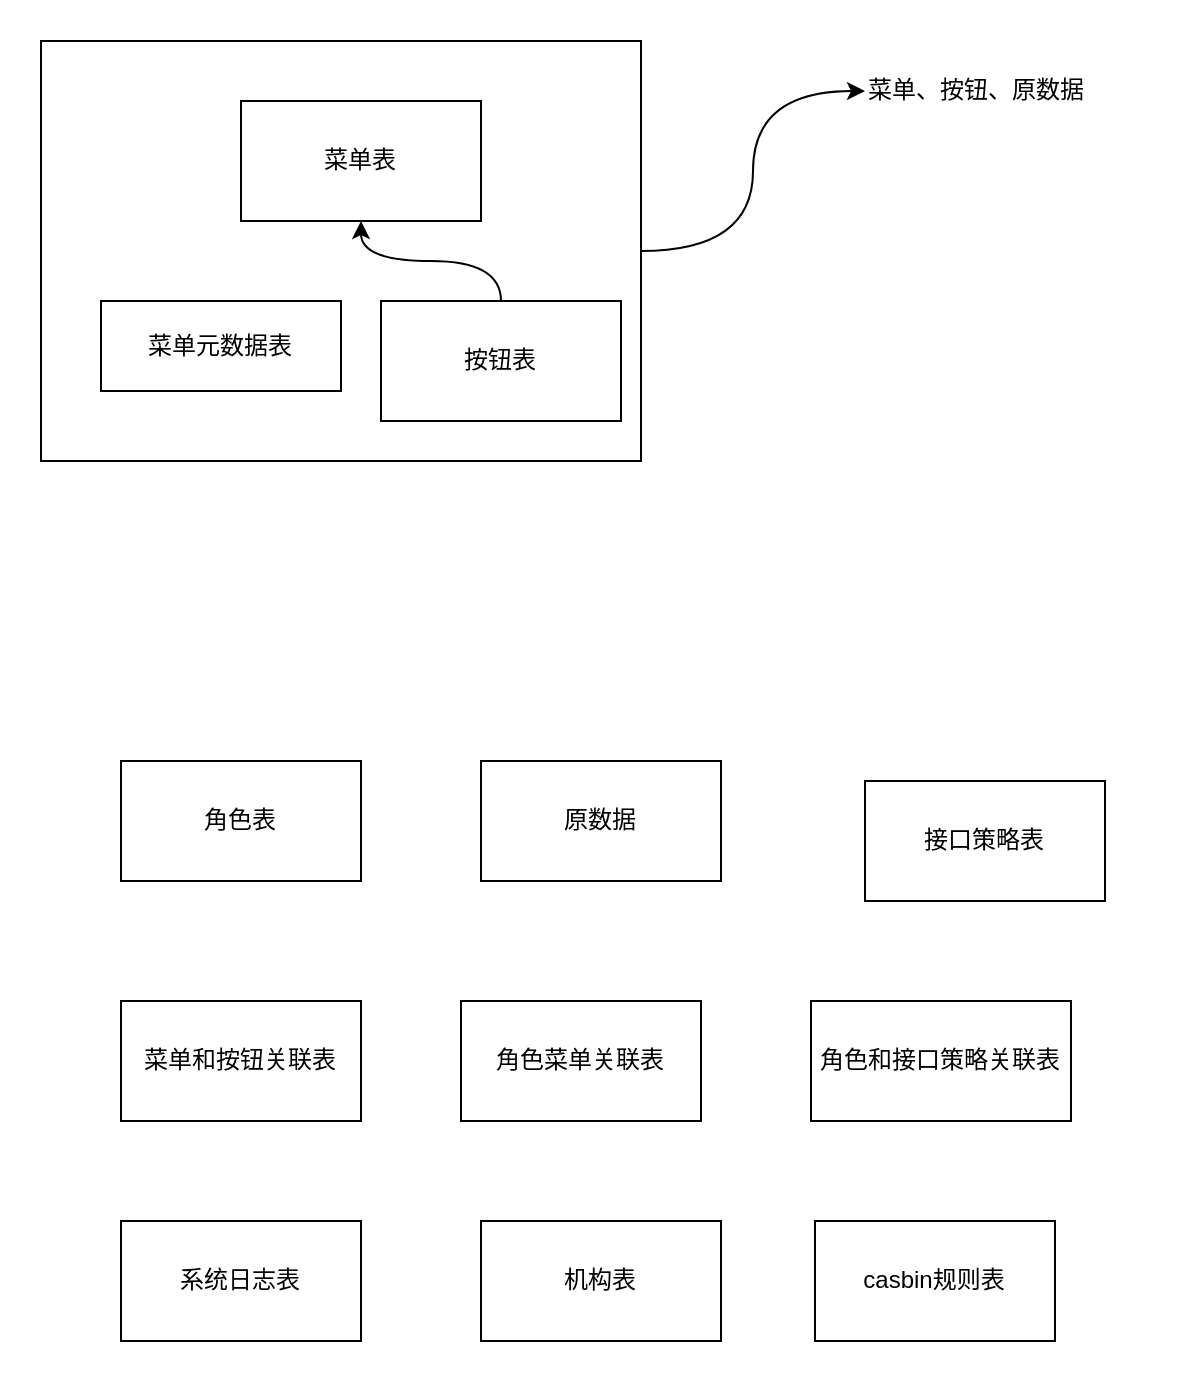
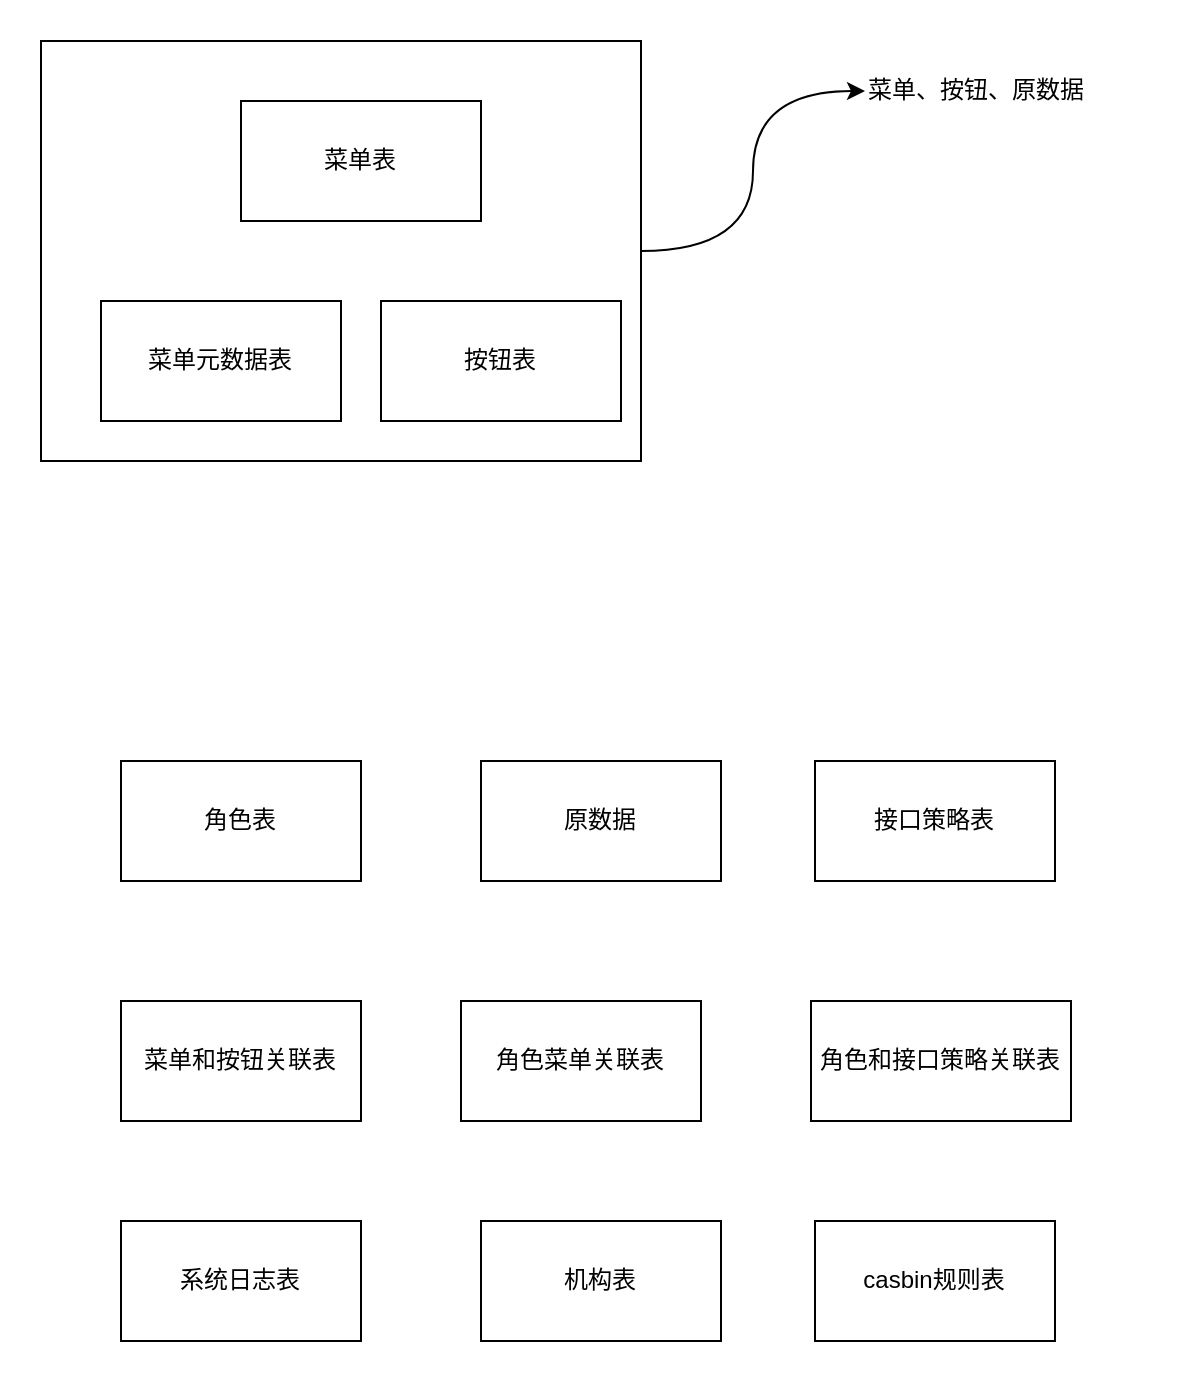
edge "按钮表" -> "菜单表": removed
node "菜单元数据表": size 240x90 -> 240x120
node "接口策略表": moved (985, 841) -> (935, 821)
